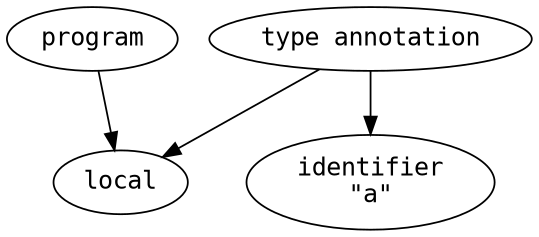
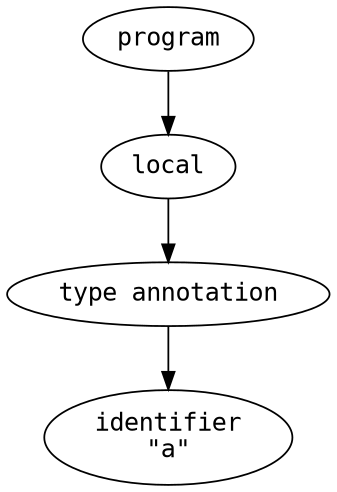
edge "type annotation" -> "local": reversed
